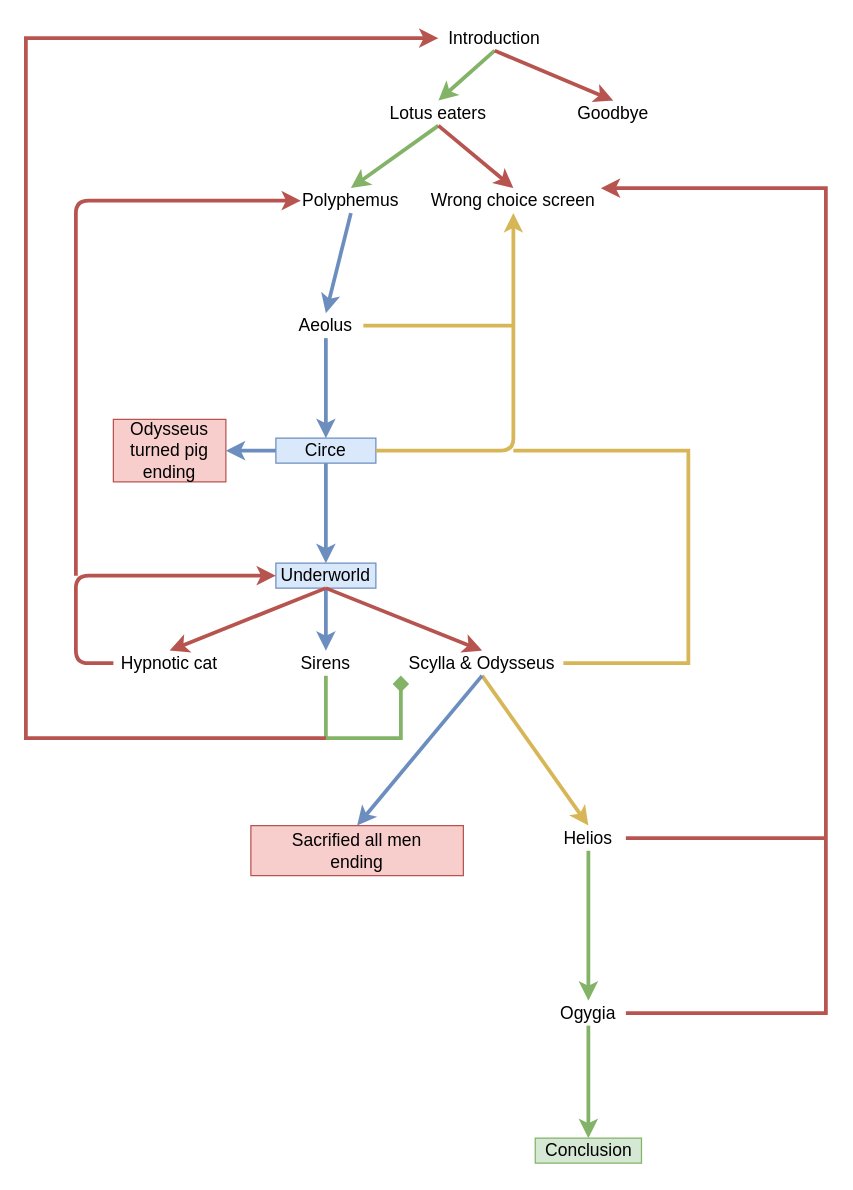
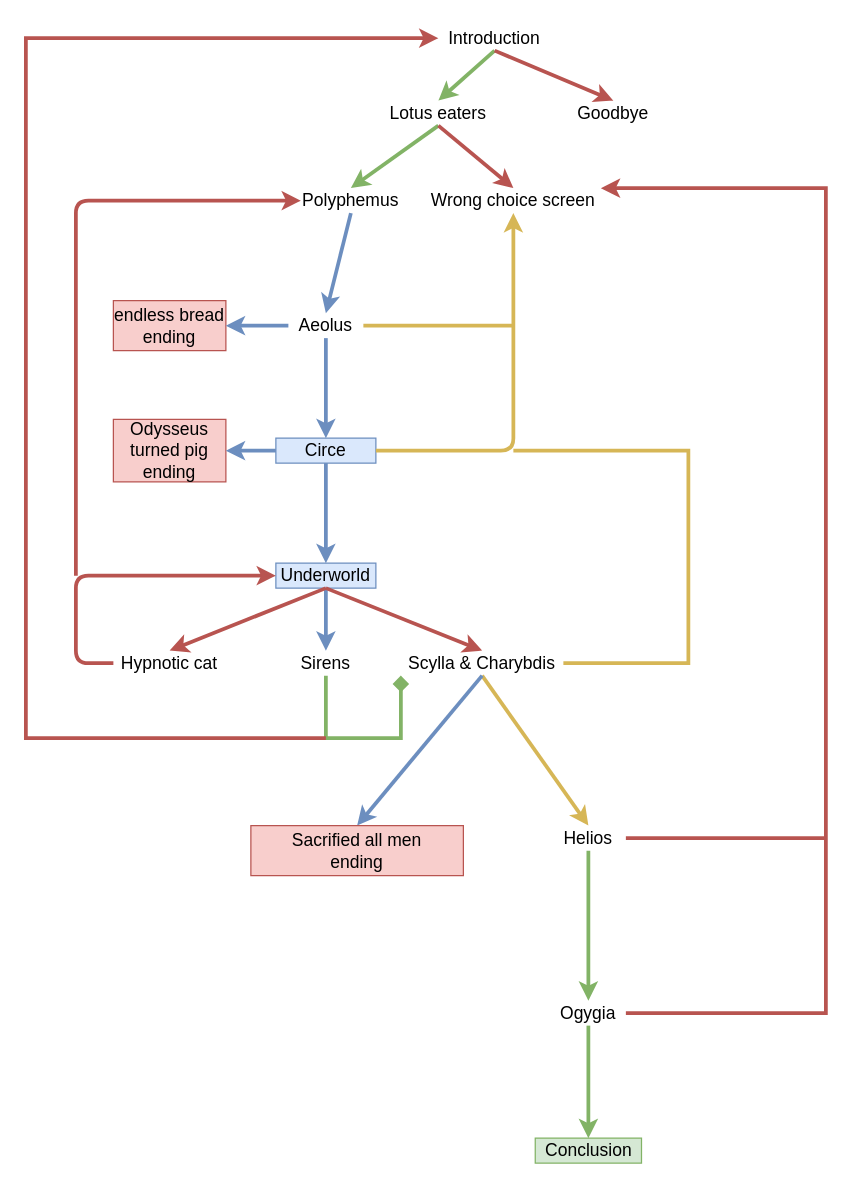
node "endless bread ending": added
edge "Aeolus" -> "endless bread ending": added
node "Scylla & Odysseus": label "Scylla & Odysseus" -> "Scylla & Charybdis"
